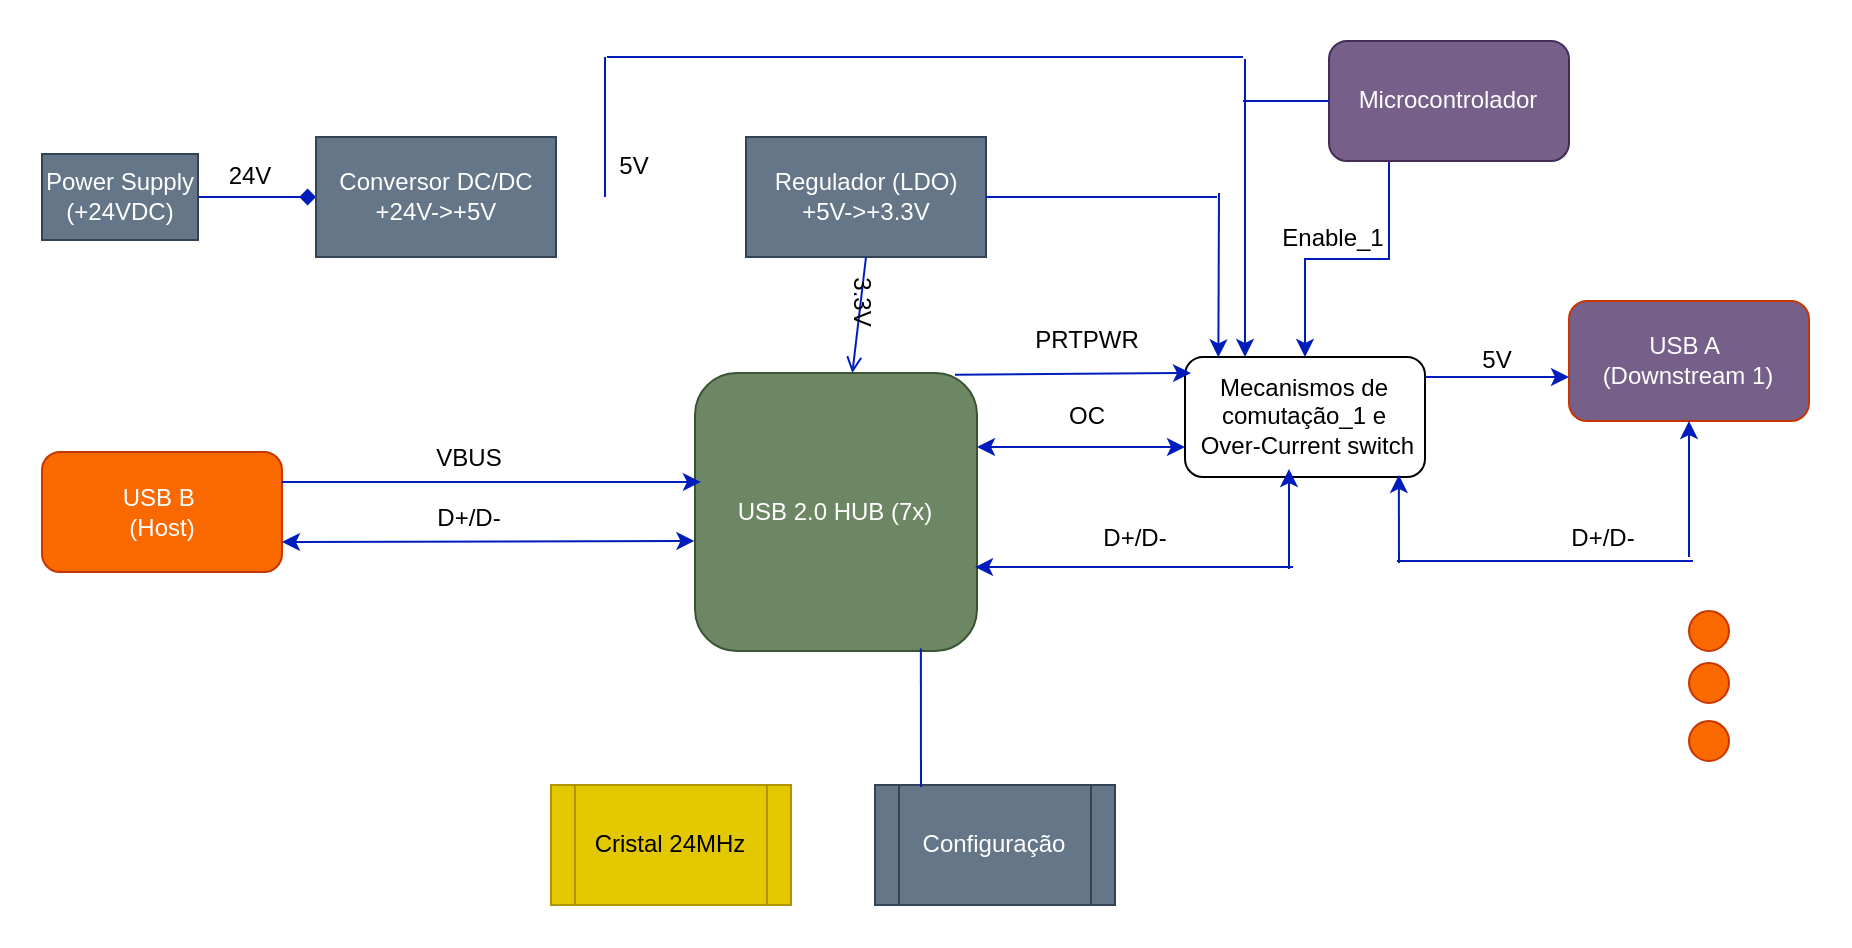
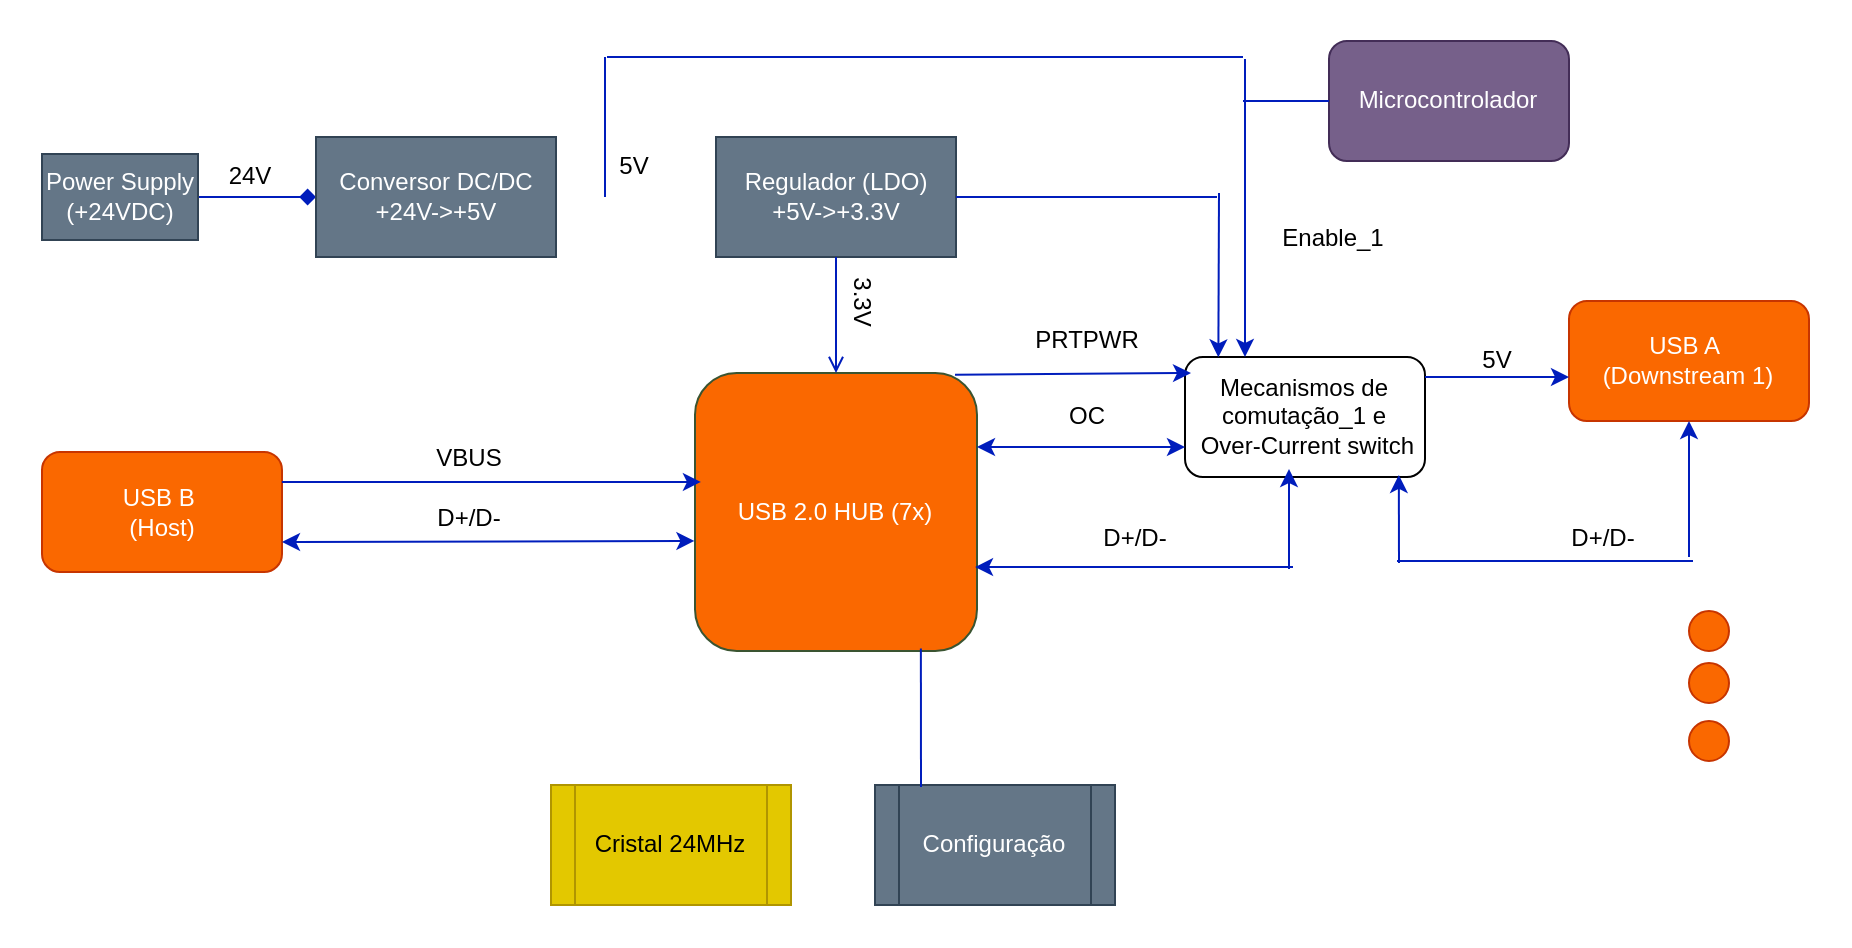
node "Regulador (LDO) +5V->+3.3V": moved (866, 197) -> (836, 197)
edge "Microcontrolador" -> "Mecanismos de comutação_1 e Over-Current switch": removed
node "USB A (Downstream 1)": fillcolor #76608a -> #fa6800
node "USB 2.0 HUB (7x)": fillcolor #6d8764 -> #fa6800
